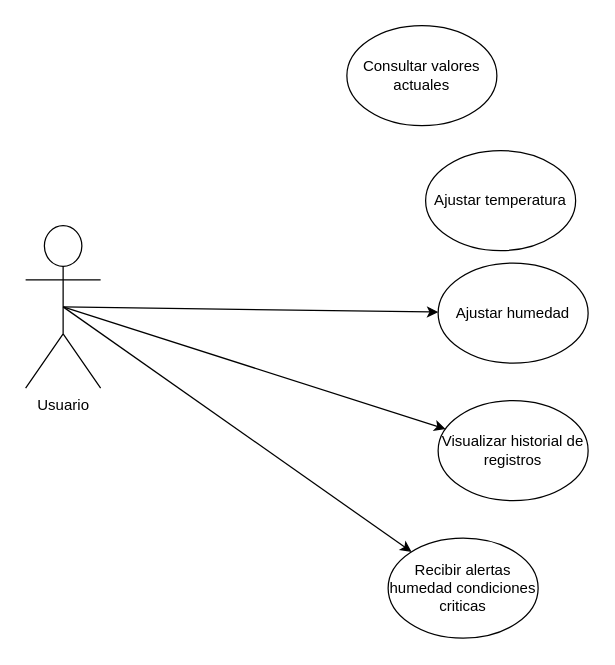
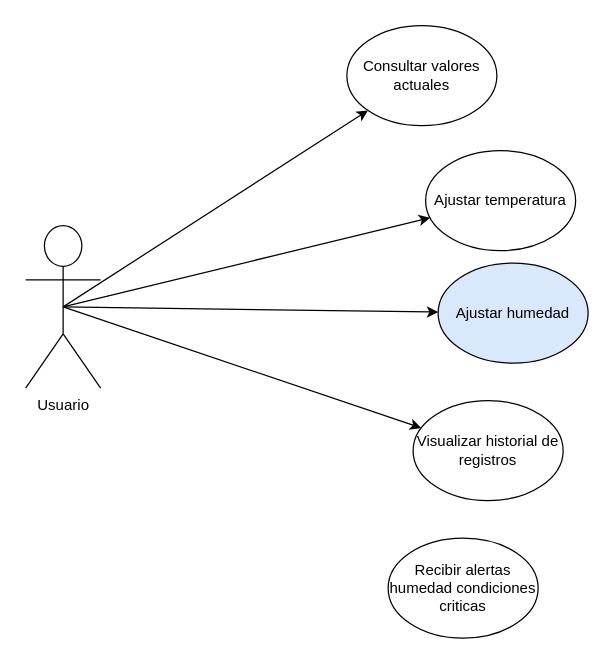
edge "Usuario" -> "Ajustar temperatura": added
node "Ajustar humedad": fillcolor #ffffff -> #dae8fc
edge "Usuario" -> "Recibir alertas humedad condiciones criticas": now "Usuario" -> "Consultar valores actuales"
node "Visualizar historial de registros": moved (513, 451) -> (488, 451)
